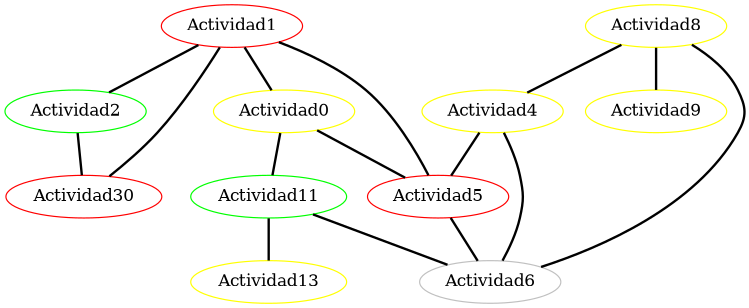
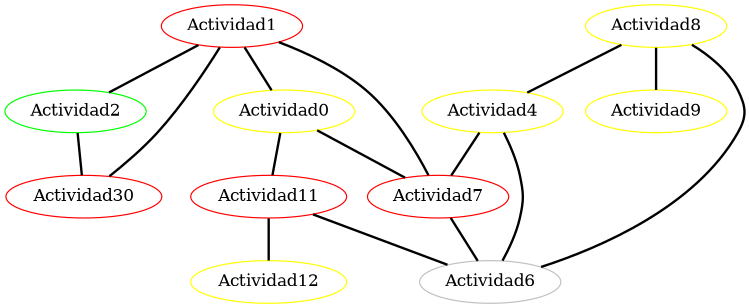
node "Actividad11": color green -> red
node "Actividad5": label "Actividad5" -> "Actividad7"
node "Actividad13": label "Actividad13" -> "Actividad12"
